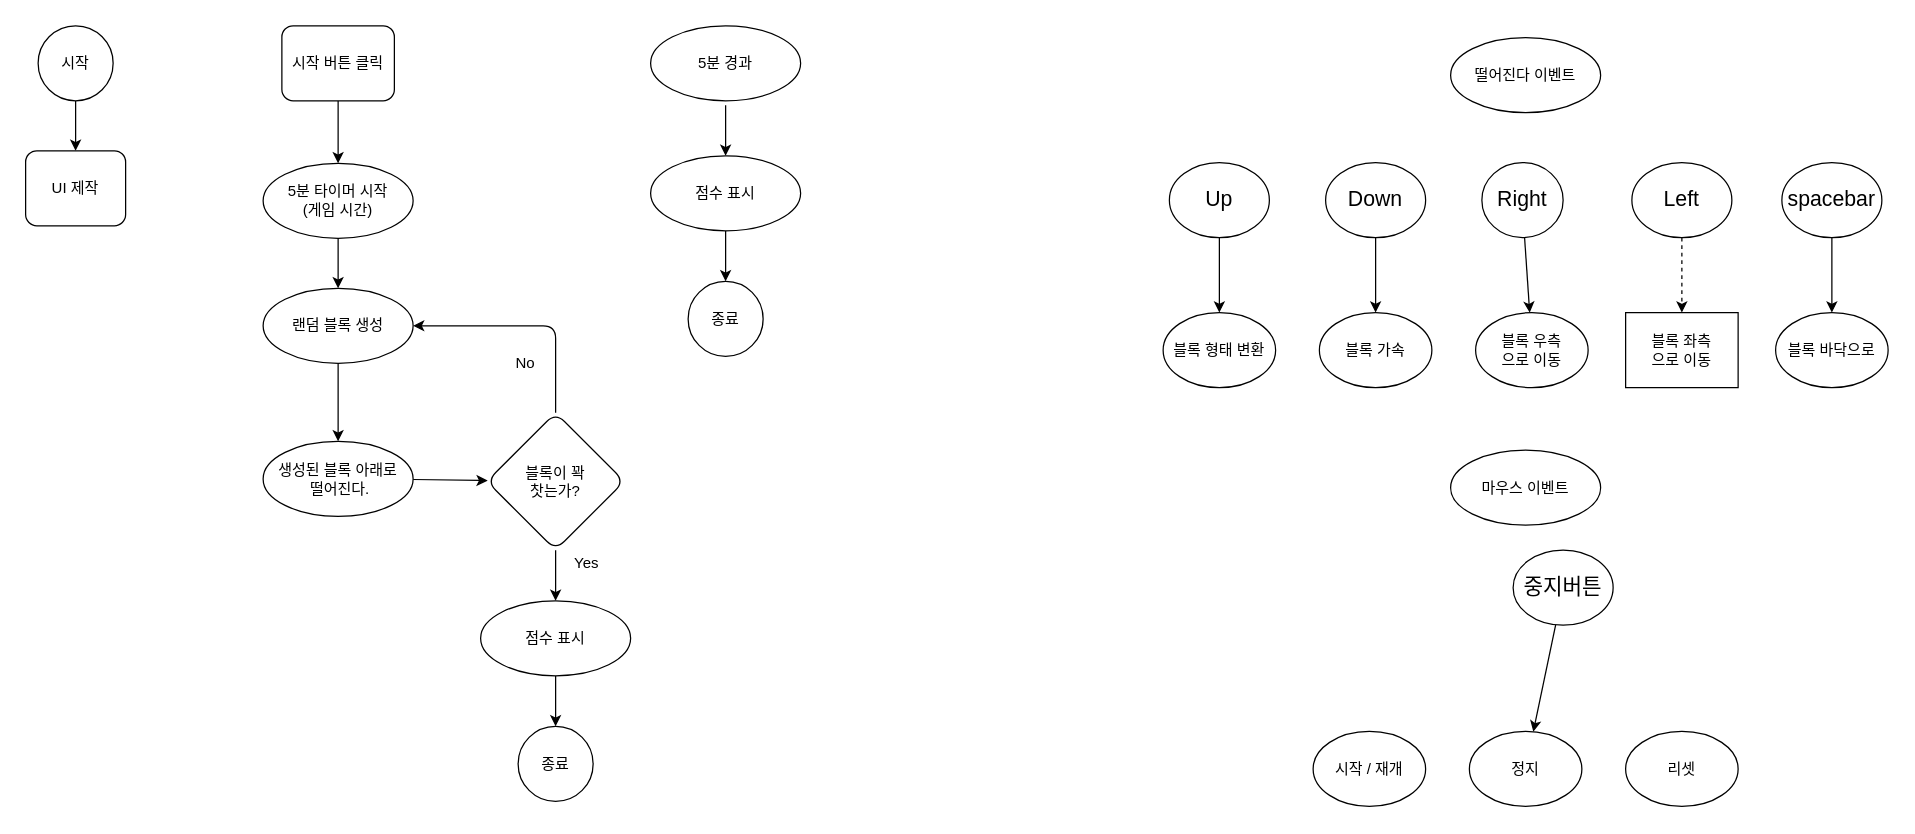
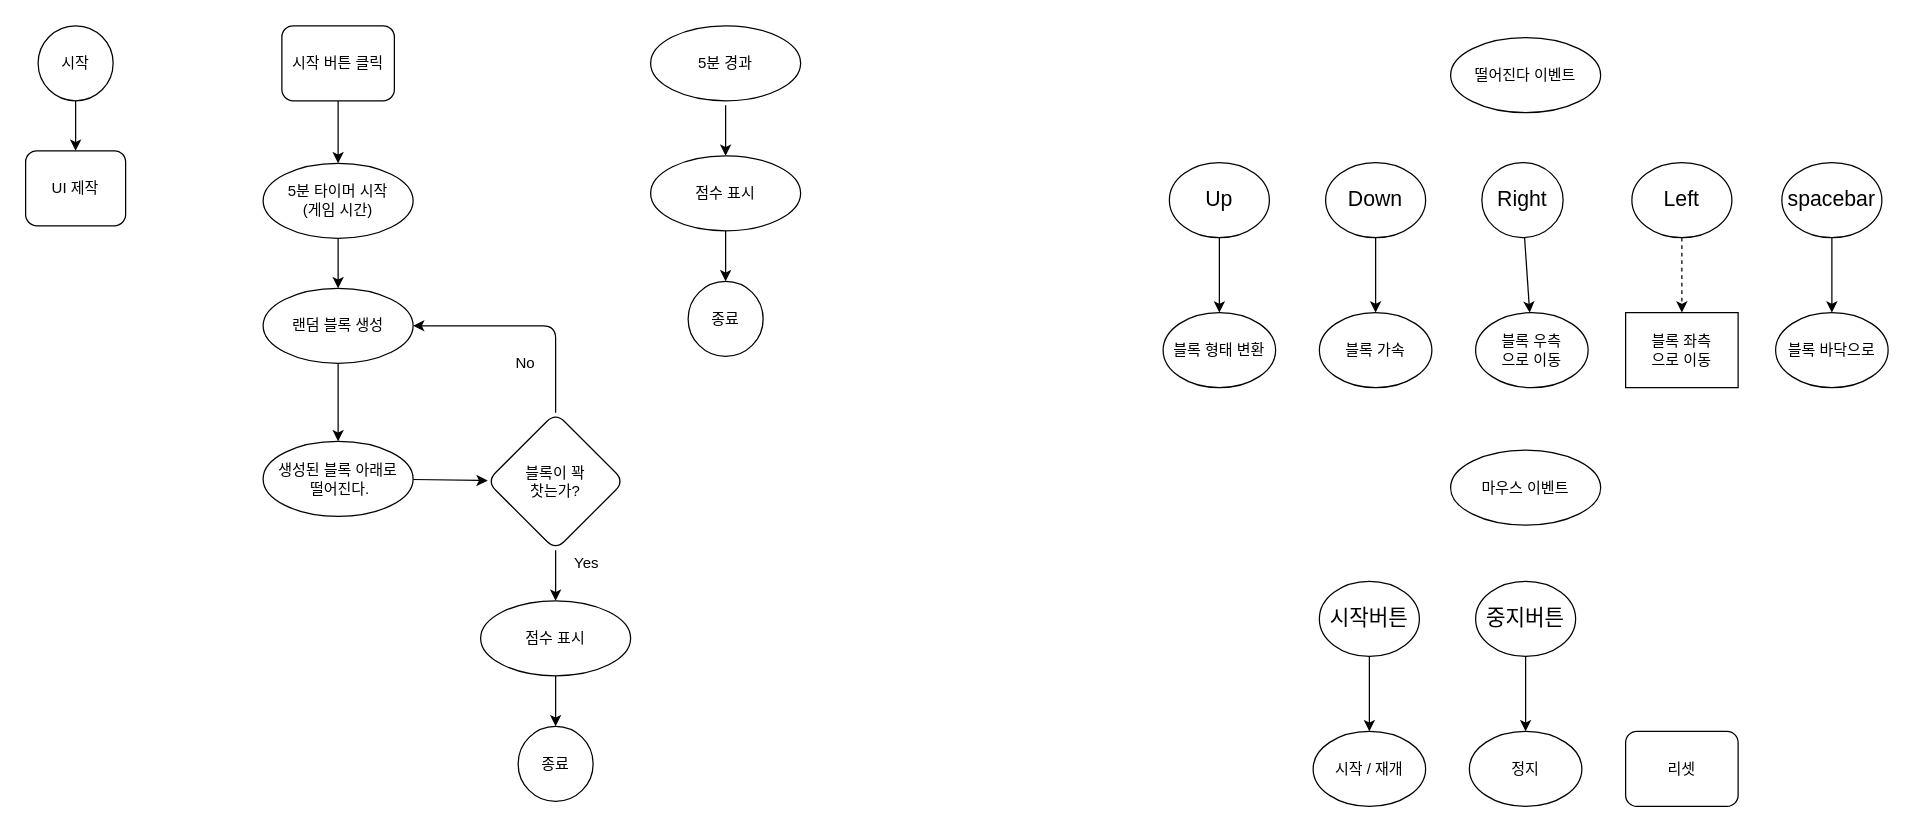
node "중지버튼": moved (1563, 588) -> (1526, 619)
node "시작버튼": added
edge "시작버튼" -> "시작 / 재개": added
node "리셋": shape ellipse -> rounded rectangle
